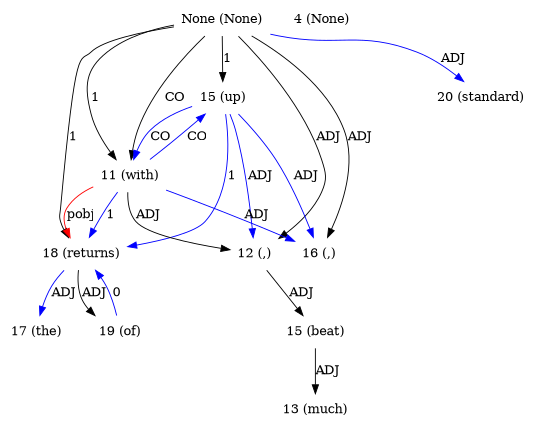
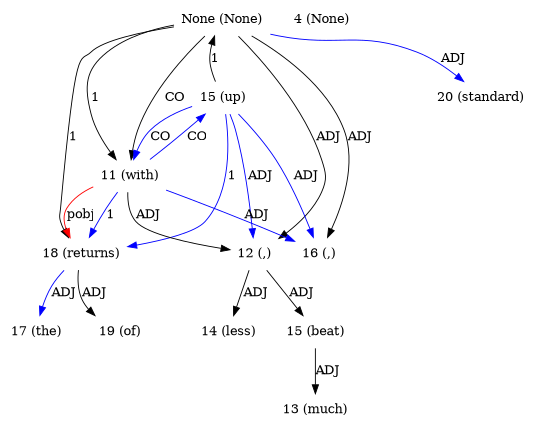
edge "None (None)" -> "15 (up)": reversed
edge "19 (of)" -> "18 (returns)": removed, label "0"
node "14 (less)": added
